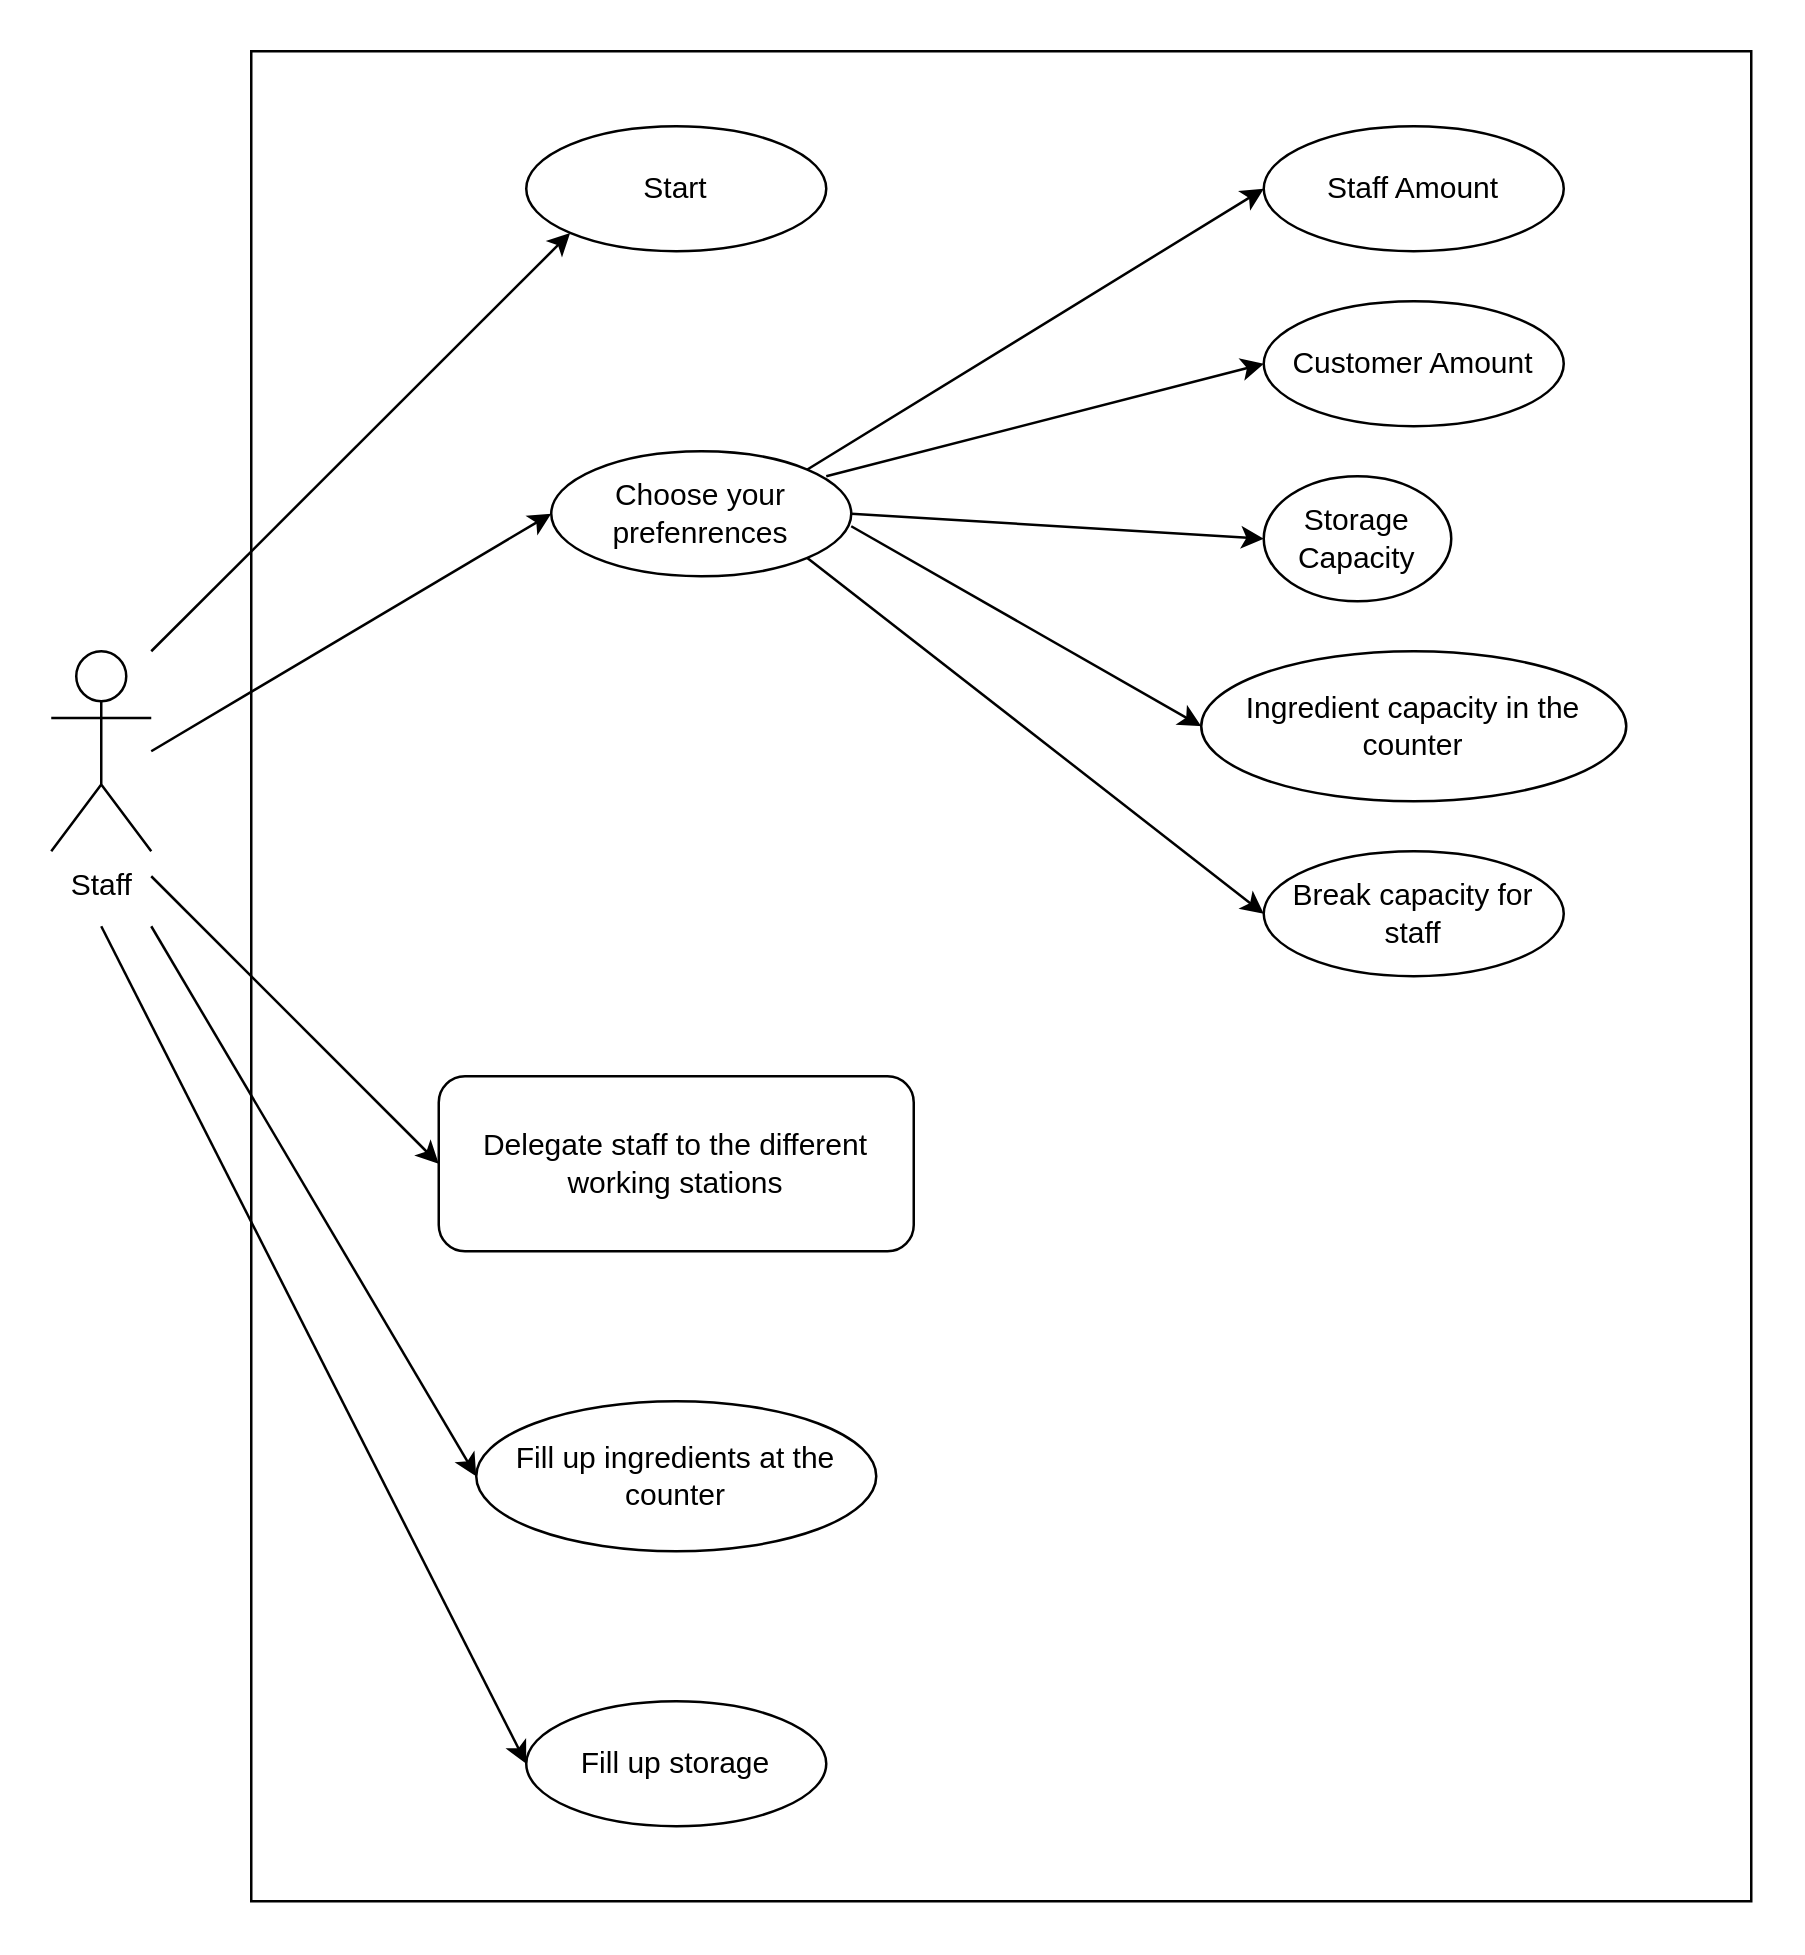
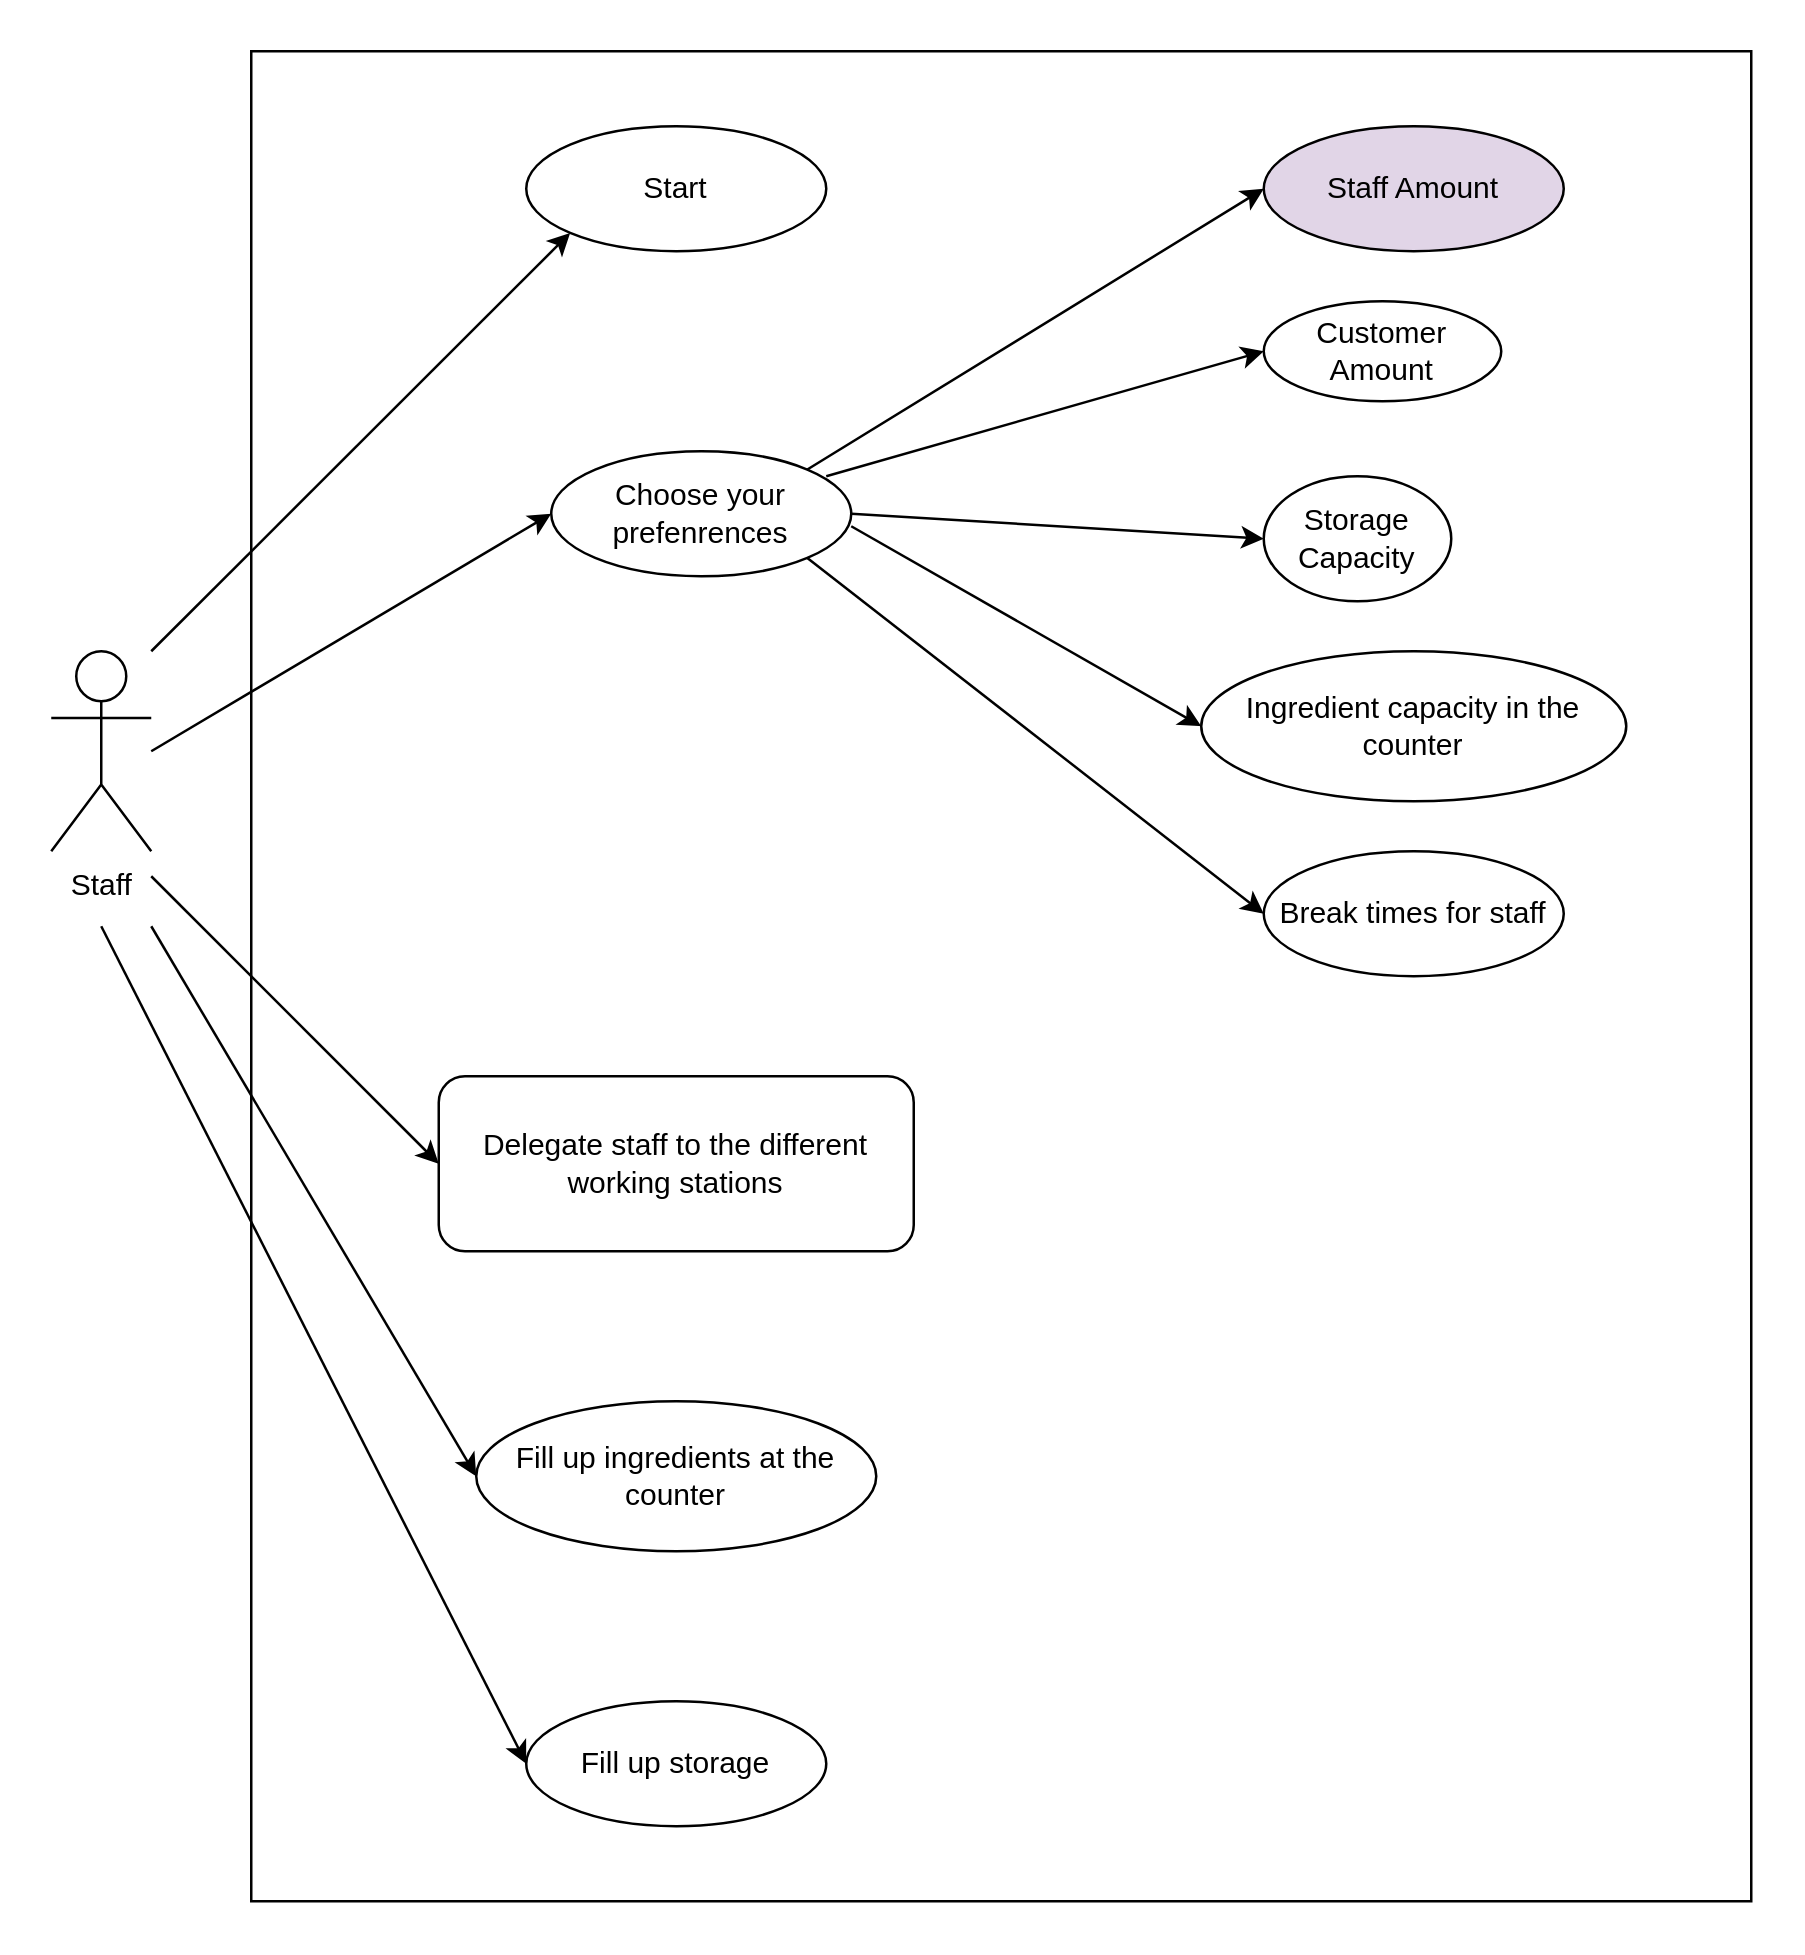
node "Staff Amount": fillcolor #ffffff -> #e1d5e7
node "Customer Amount": size 300x125 -> 238x100
node "Break capacity for staff": label "Break capacity for staff" -> "Break times for staff"
